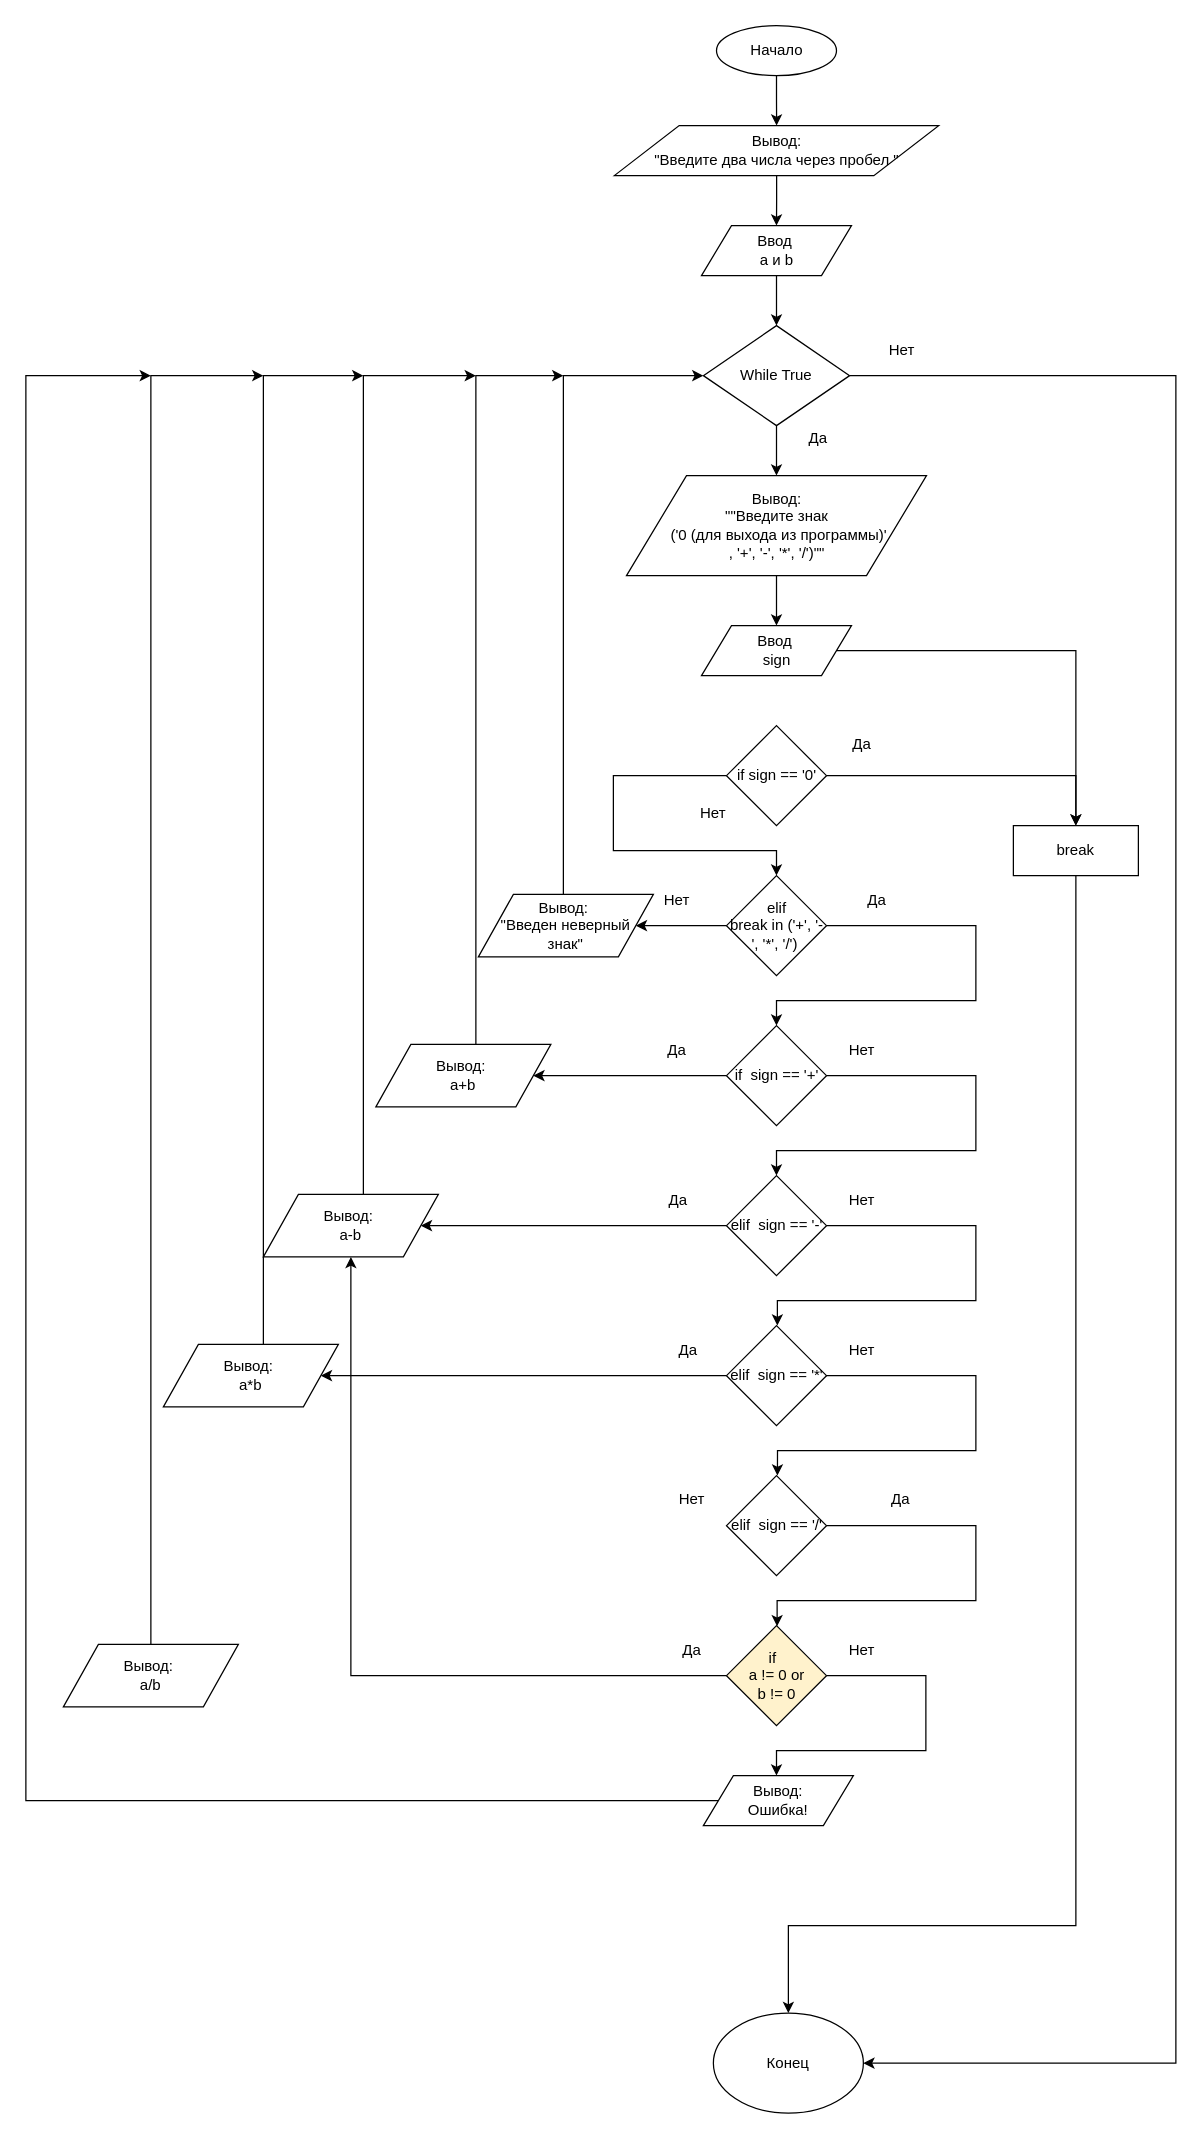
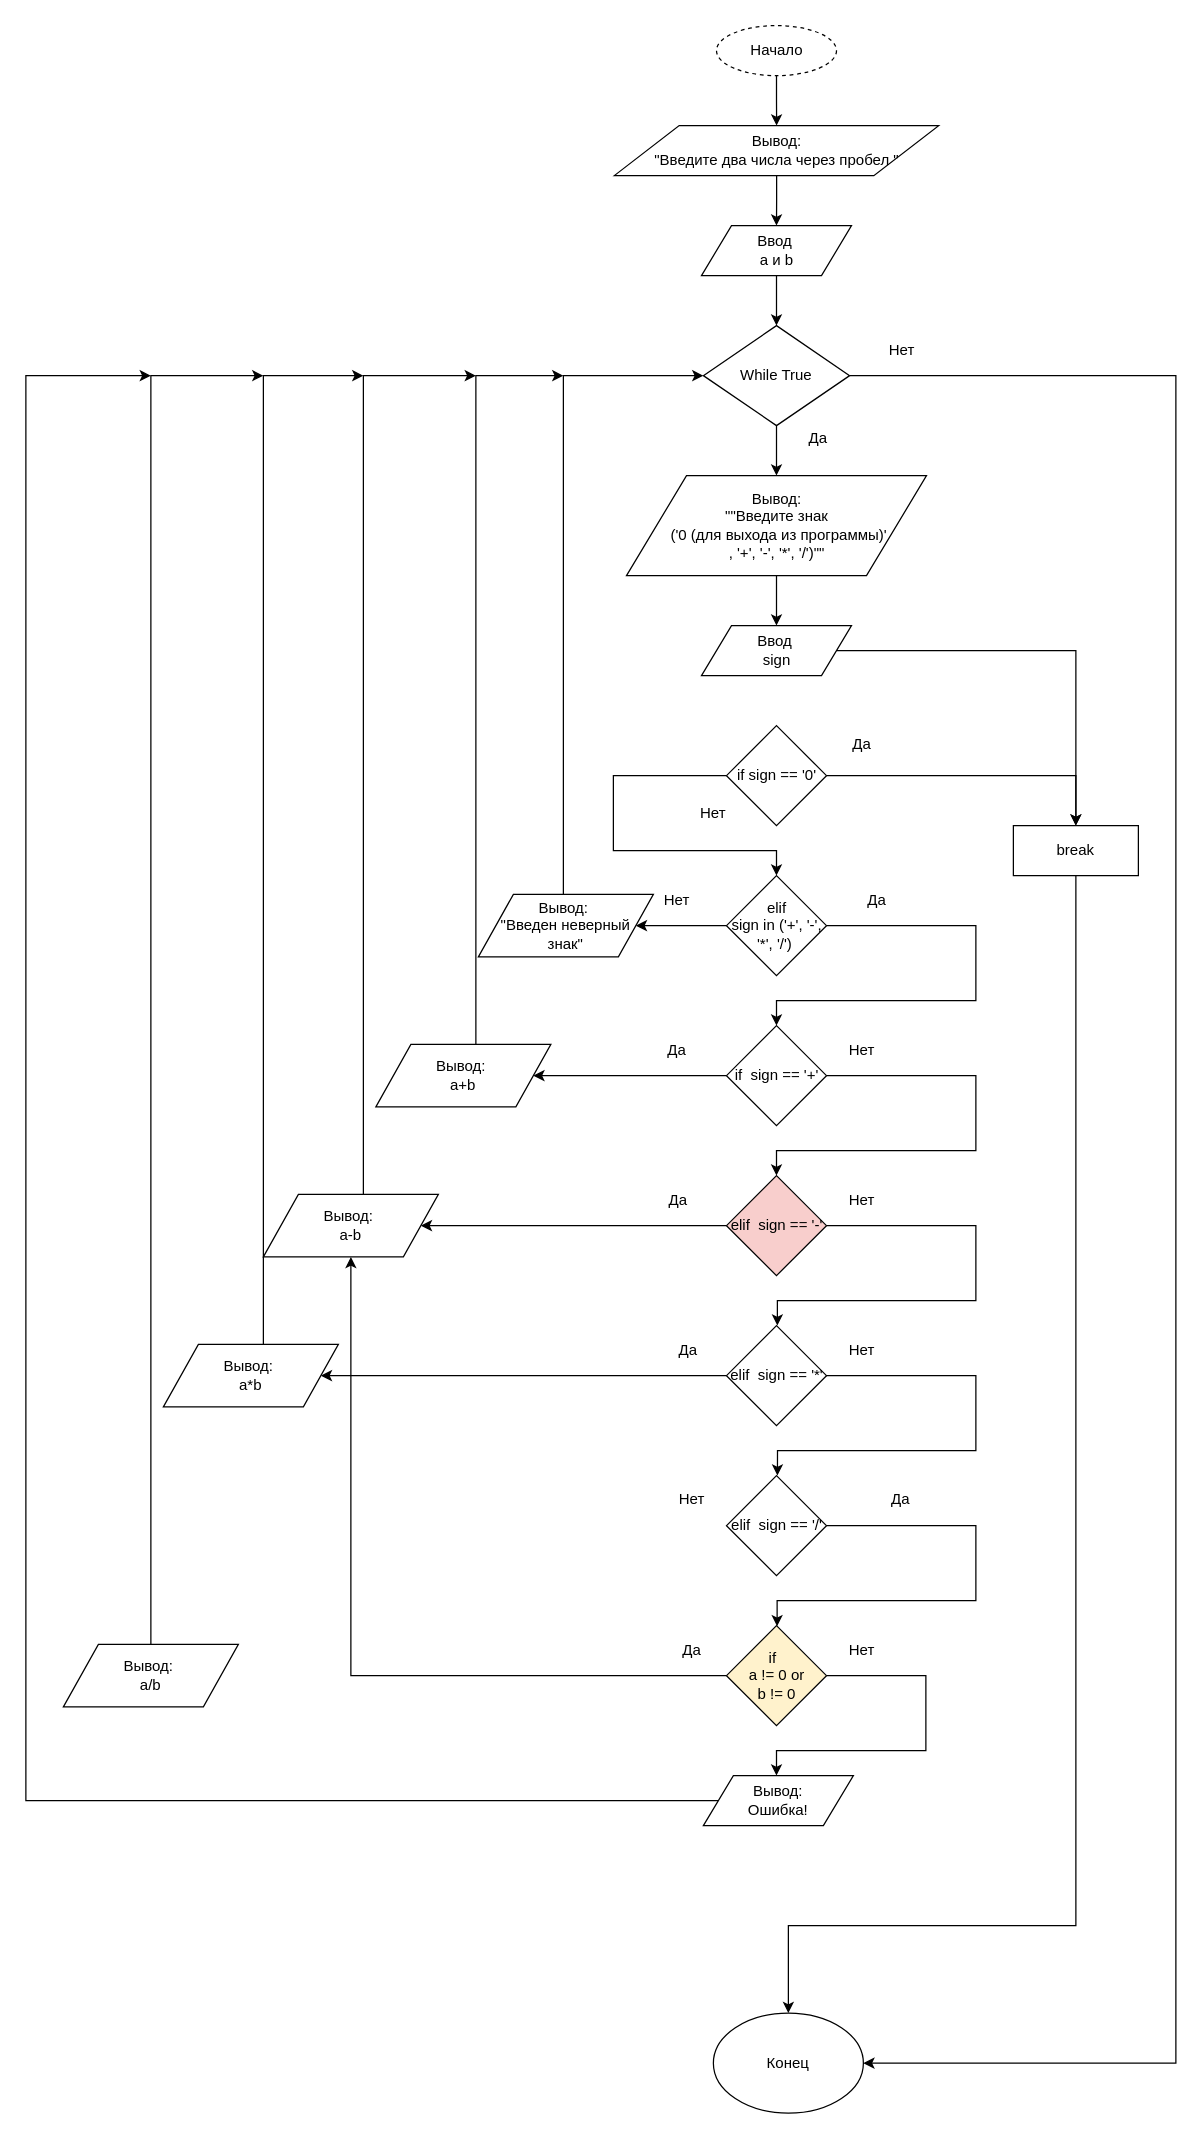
node "Начало": style solid -> dashed
node "elif break in ('+', '-', '*', '/')": label "elif break in ('+', '-', '*', '/')" -> "elif sign in ('+', '-', '*', '/')"
node "elif sign == '-'": fillcolor #ffffff -> #f8cecc
